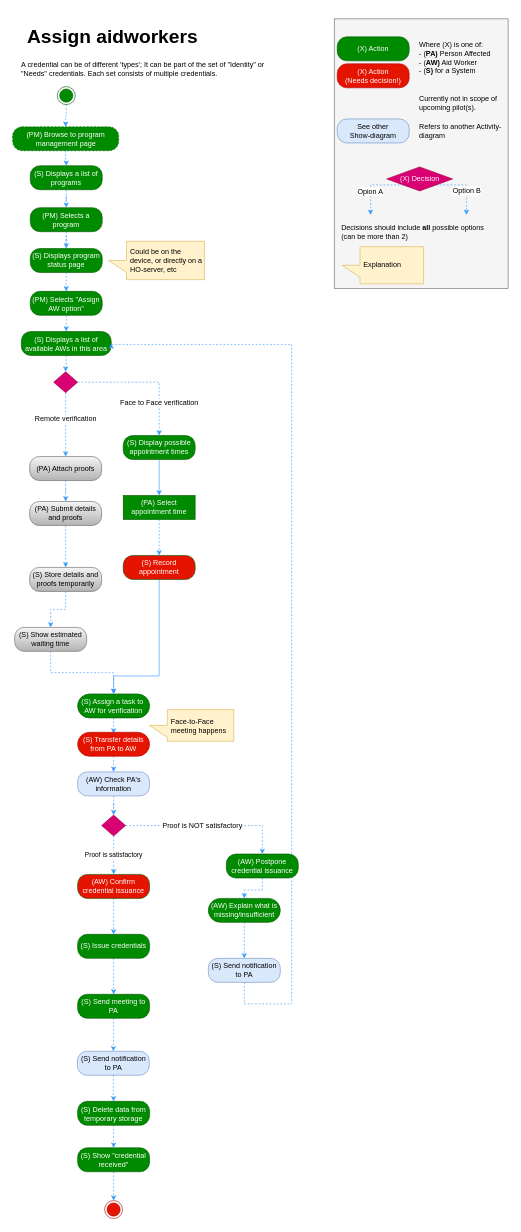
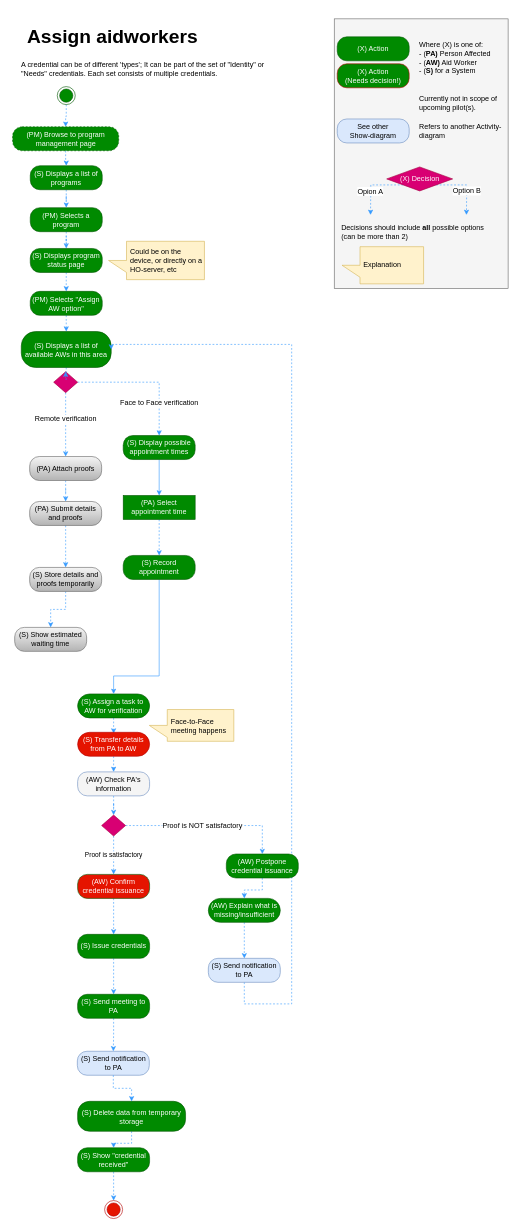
node "(X) Action (Needs decision!)": fillcolor #e51400 -> #008a00
node "(S) Displays a list of available AWs in this area": size 90x24 -> 90x36
node "(S) Record appointment": fillcolor #e51400 -> #008a00
edge "(S) Show estimated waiting time" -> "(S) Assign a task to AW for verification": removed
node "(AW) Check PA's information": fillcolor #dae8fc -> #f5f5f5
node "(S) Delete data from temporary storage": size 72x24 -> 108x30
